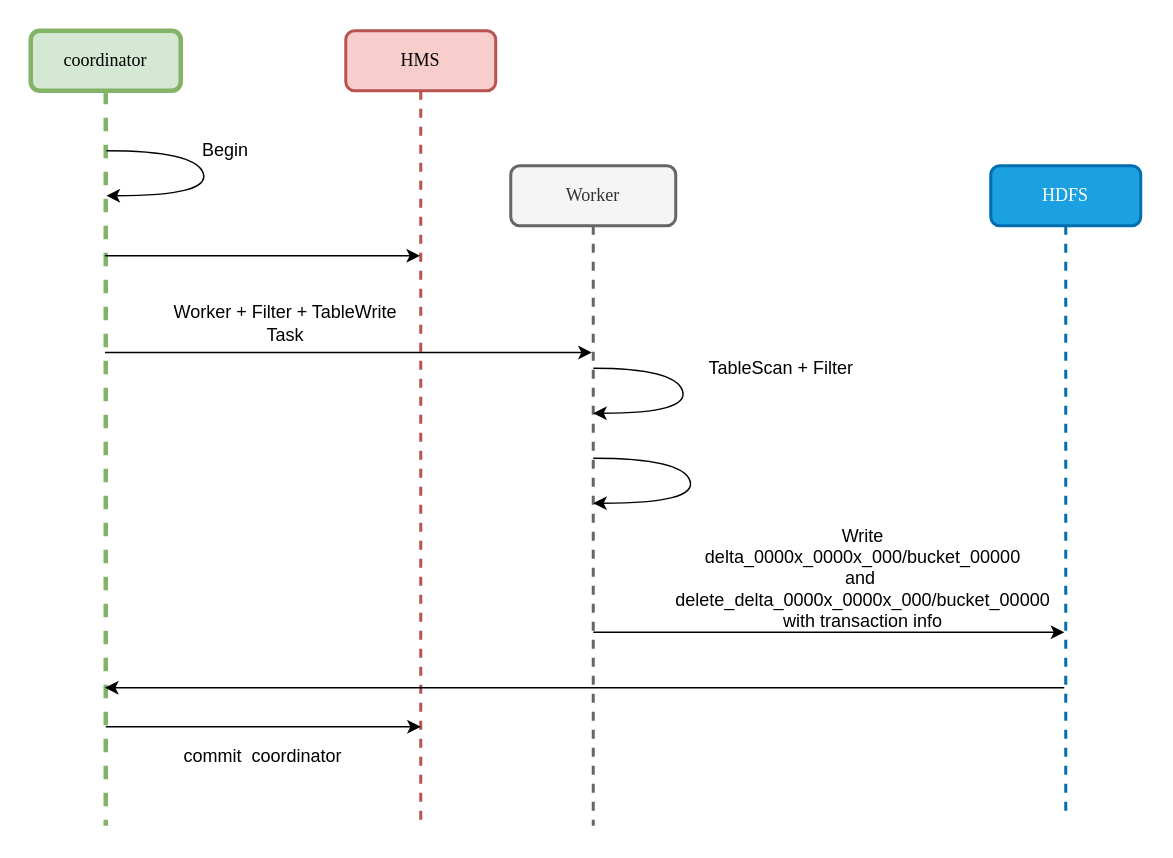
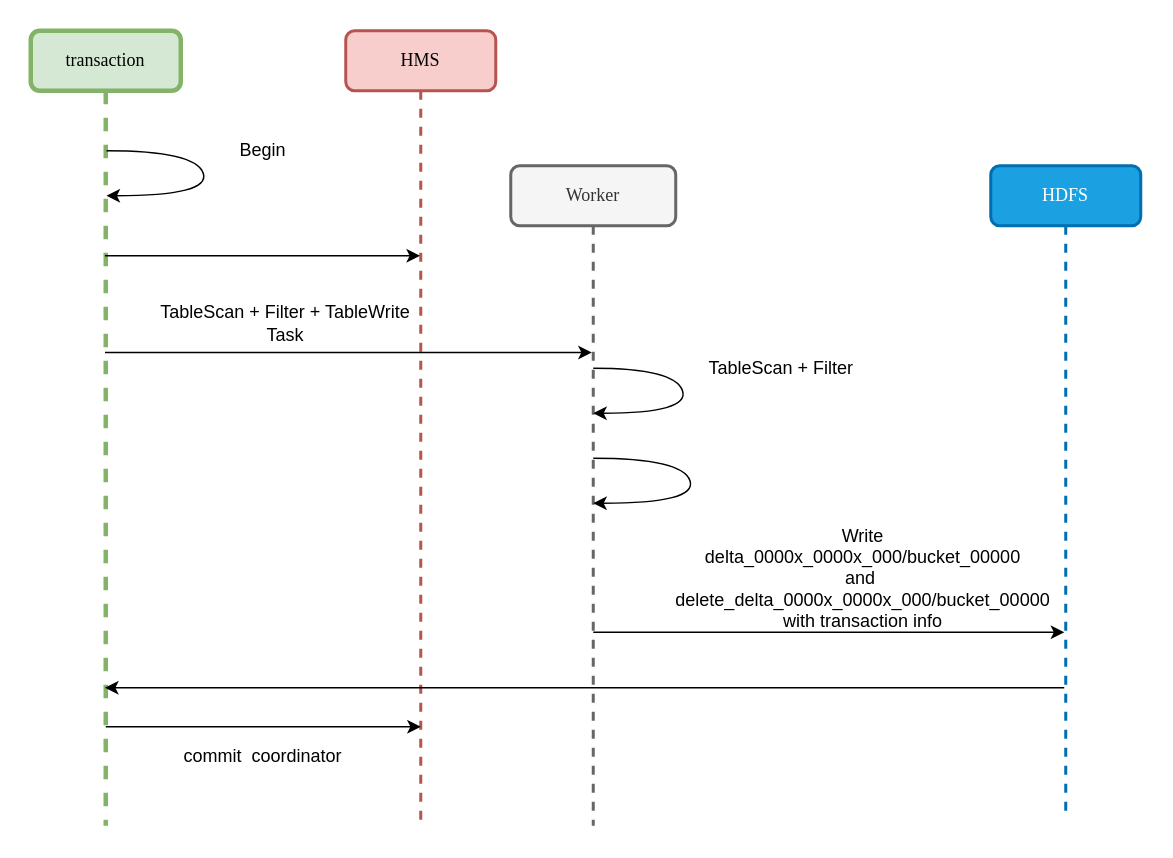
node "coordinator": label "coordinator" -> "transaction"
node "Begin": moved (226, 151) -> (263, 151)
node "Worker + Filter + TableWrite Task": label "Worker + Filter + TableWrite Task" -> "TableScan + Filter + TableWrite Task"
